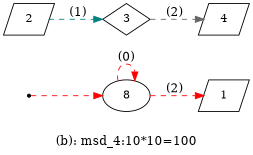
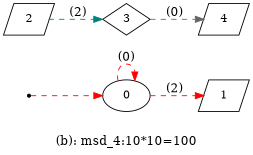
edge "2" -> "3": label "(1)" -> "(2)"
edge "3" -> "4": label "(2)" -> "(0)"
node "8": label "8" -> "0"
